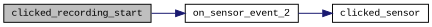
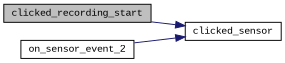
edge "clicked_recording_start" -> "on_sensor_event_2": now "clicked_recording_start" -> "clicked_sensor"
